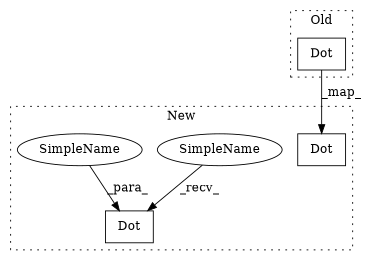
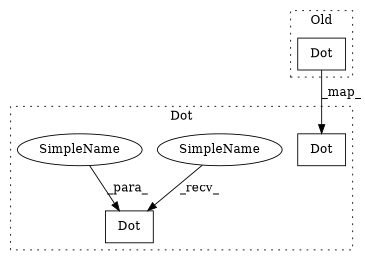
cluster "New": label "New" -> "Dot"
